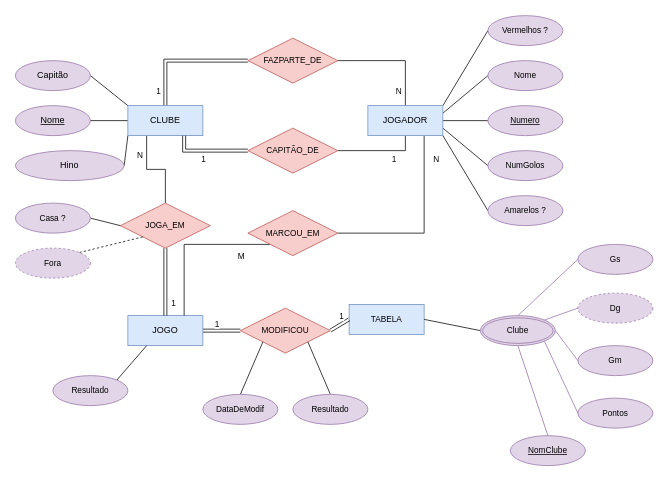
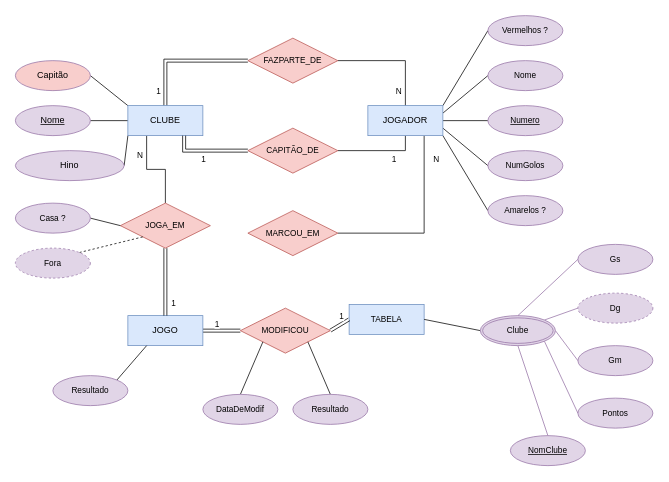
node "Capitão": fillcolor #e1d5e7 -> #f8cecc
edge "MARCOU_EM" -- "JOGO": removed, label "M"
